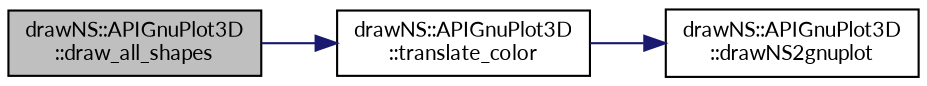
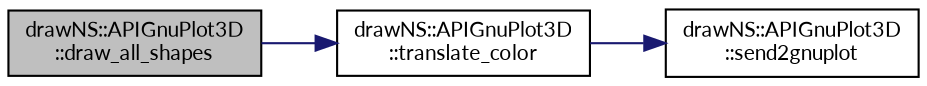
node "drawNS::APIGnuPlot3D ::drawNS2gnuplot": label "drawNS::APIGnuPlot3D ::drawNS2gnuplot" -> "drawNS::APIGnuPlot3D ::send2gnuplot"
